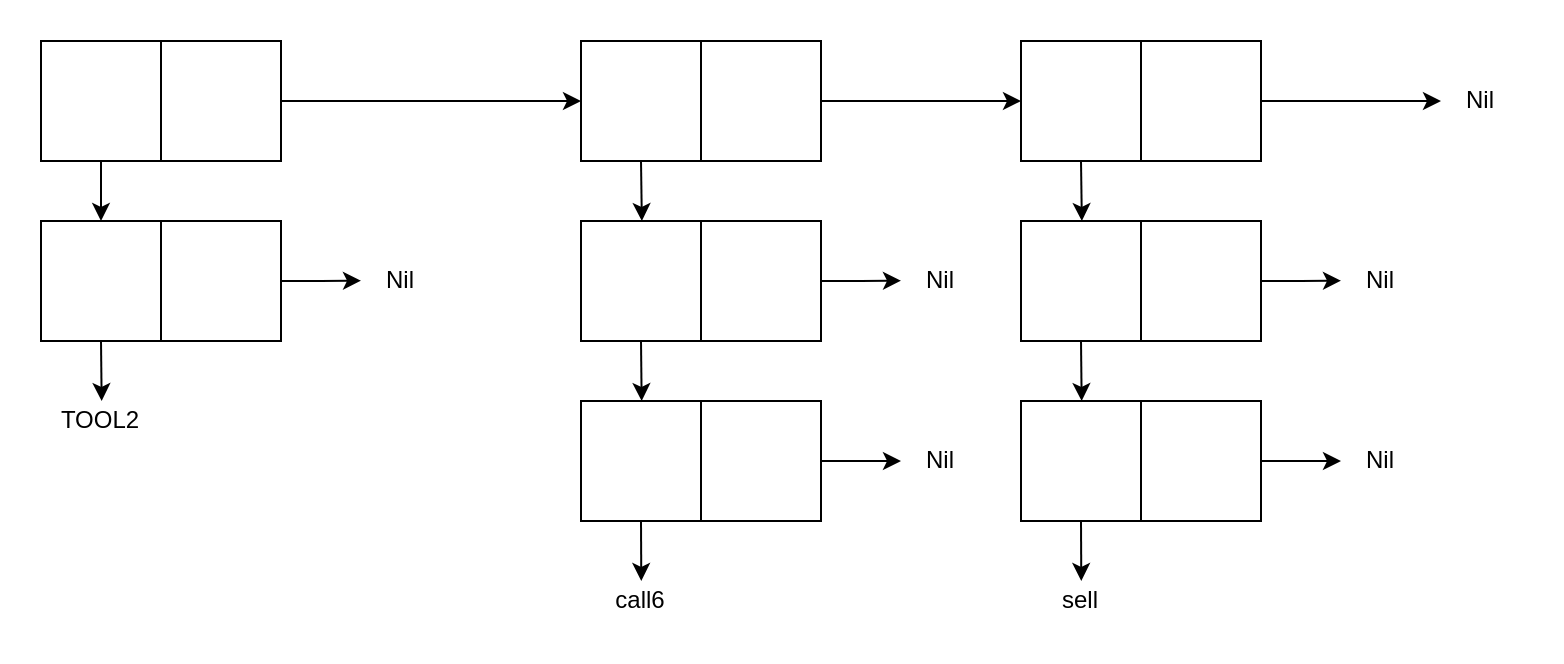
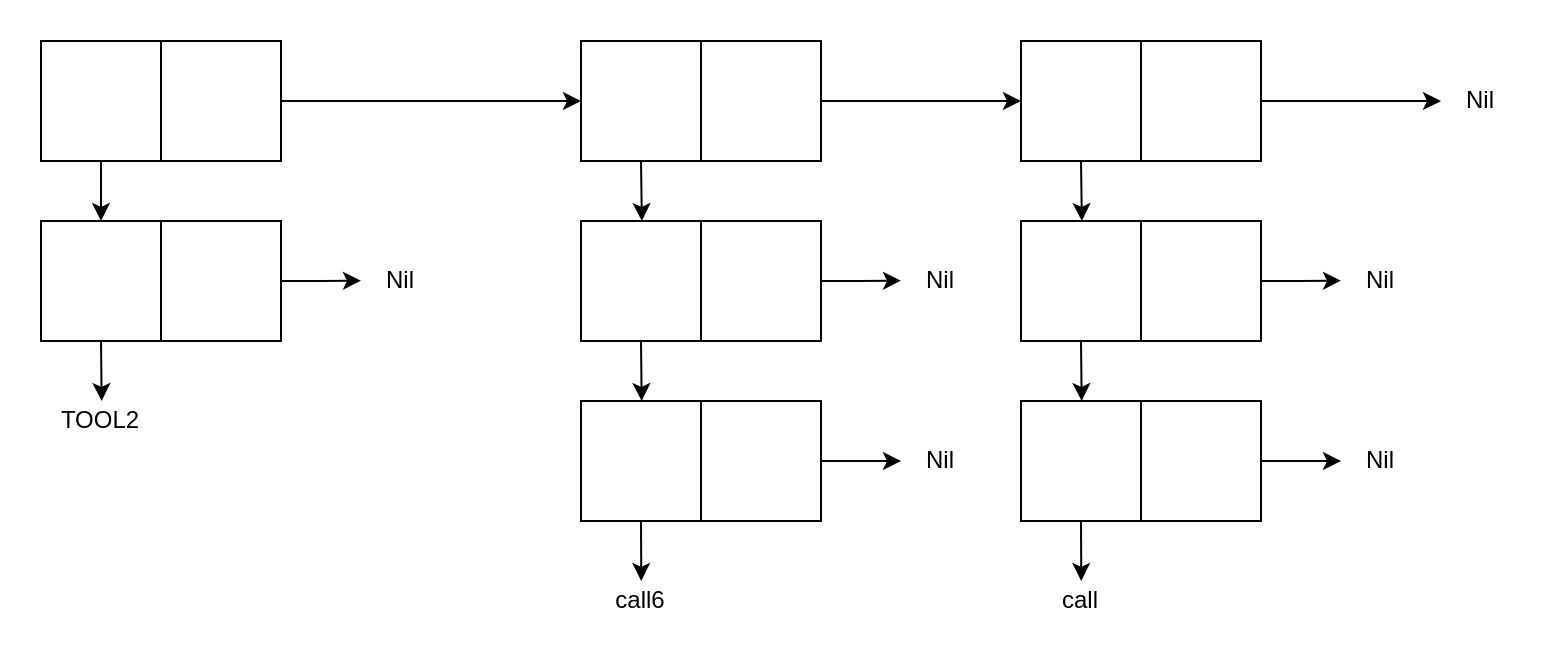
node "sell": label "sell" -> "call"
